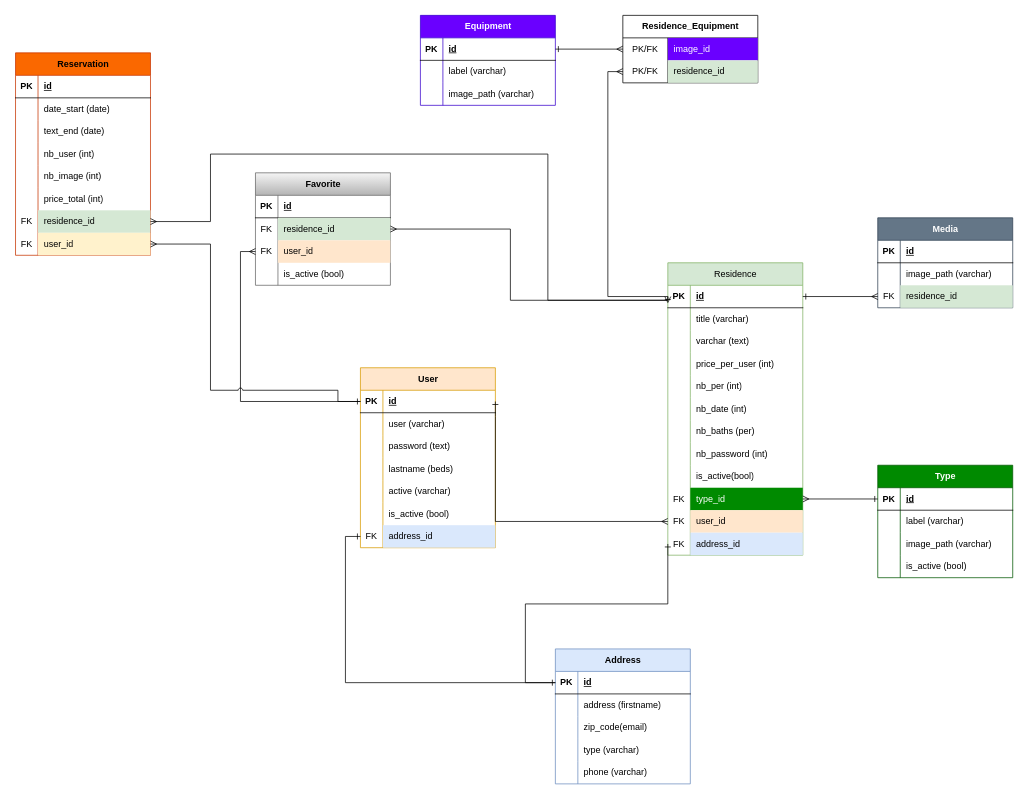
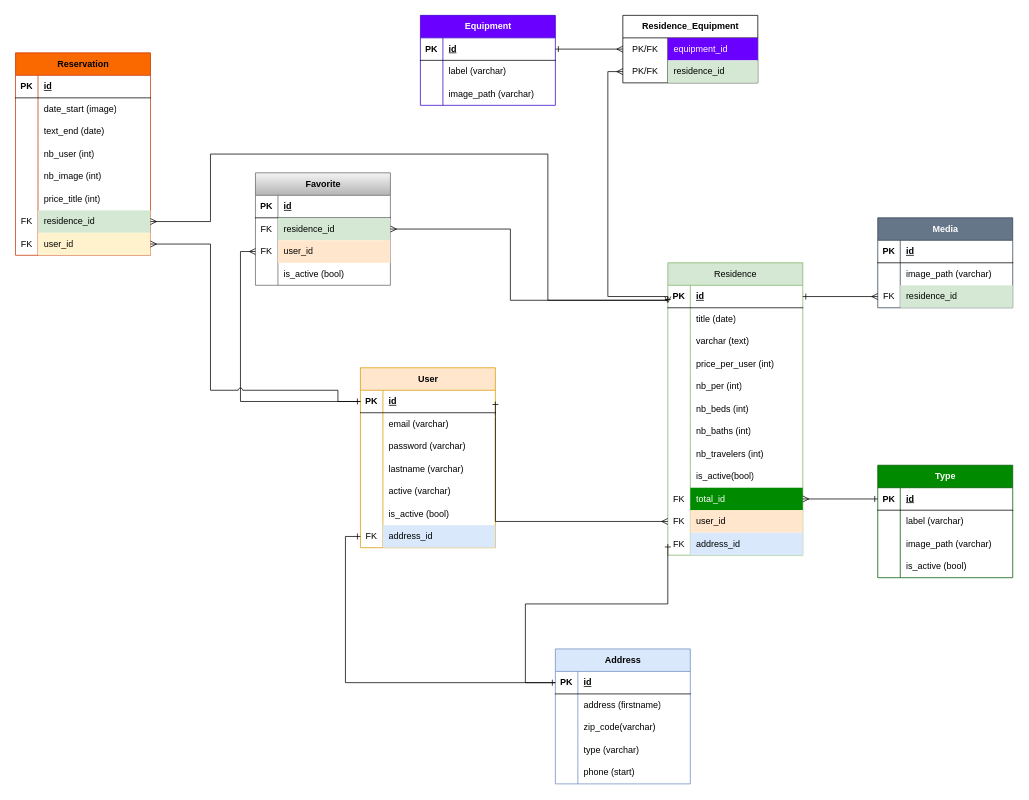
node "image_id": label "image_id" -> "equipment_id"
node "date_start (date)": label "date_start (date)" -> "date_start (image)"
node "price_total (int)": label "price_total (int)" -> "price_title (int)"
node "title (varchar)": label "title (varchar)" -> "title (date)"
node "nb_date (int)": label "nb_date (int)" -> "nb_beds (int)"
node "user (varchar)": label "user (varchar)" -> "email (varchar)"
node "nb_baths (per)": label "nb_baths (per)" -> "nb_baths (int)"
node "password (text)": label "password (text)" -> "password (varchar)"
node "nb_password (int)": label "nb_password (int)" -> "nb_travelers (int)"
node "lastname (beds)": label "lastname (beds)" -> "lastname (varchar)"
node "type_id": label "type_id" -> "total_id"
node "zip_code(email)": label "zip_code(email)" -> "zip_code(varchar)"
node "phone (varchar)": label "phone (varchar)" -> "phone (start)"
